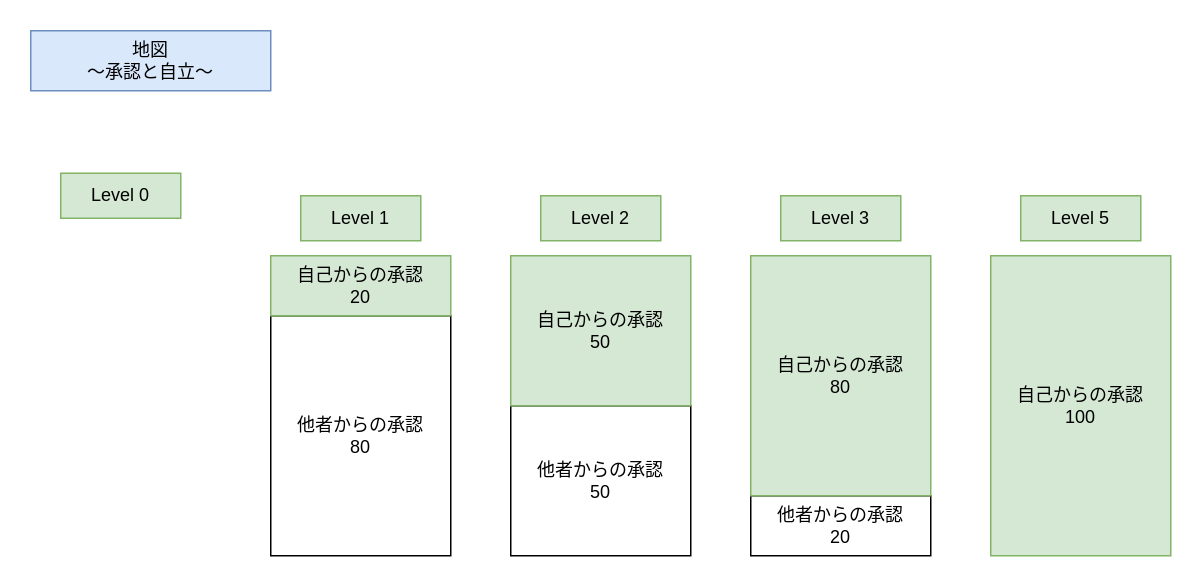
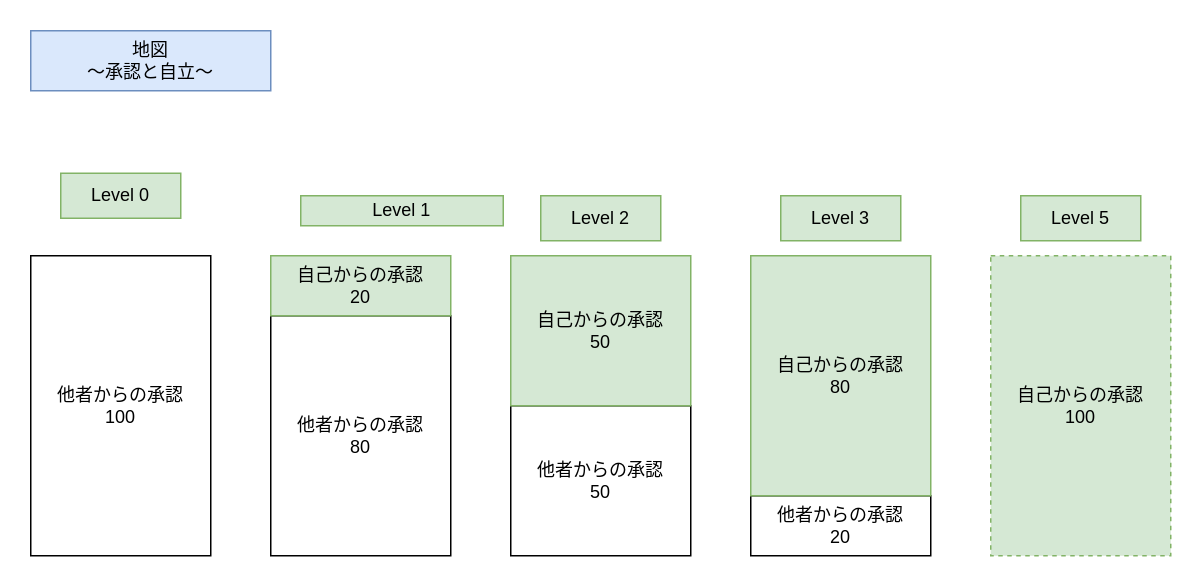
node "Level 1": size 120x45 -> 203x30
node "他者からの承認 100": added
node "自己からの承認 100": style solid -> dashed
